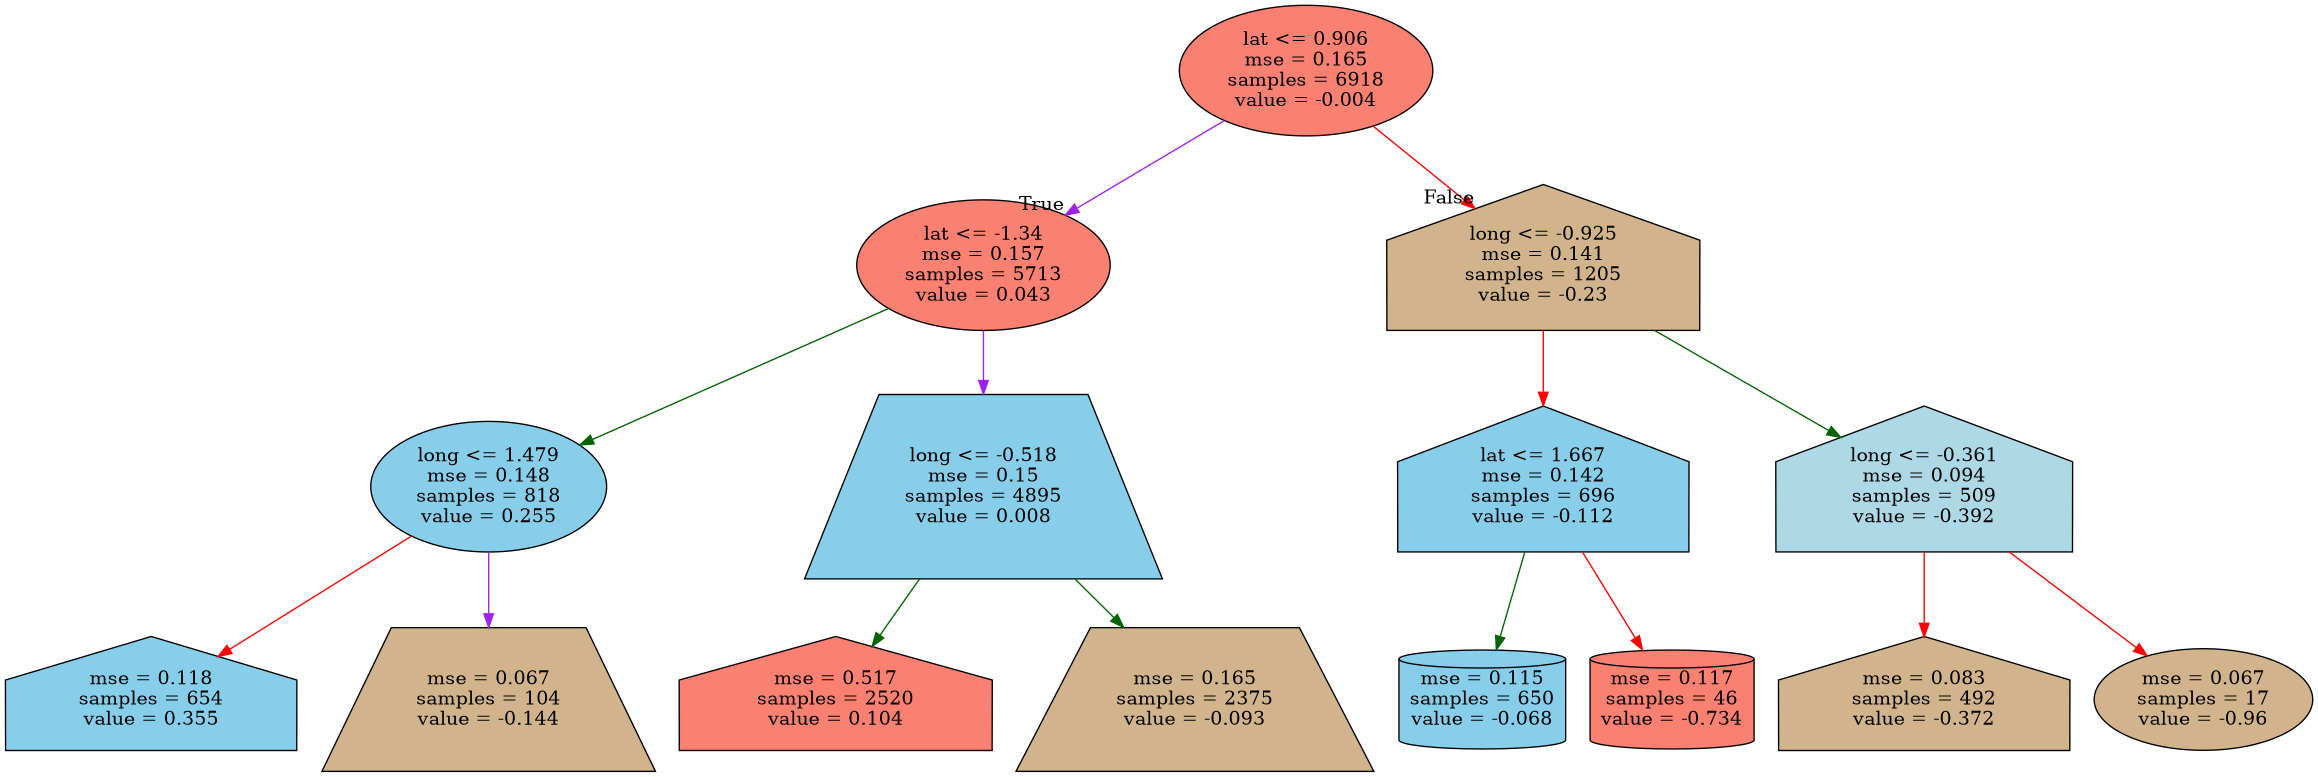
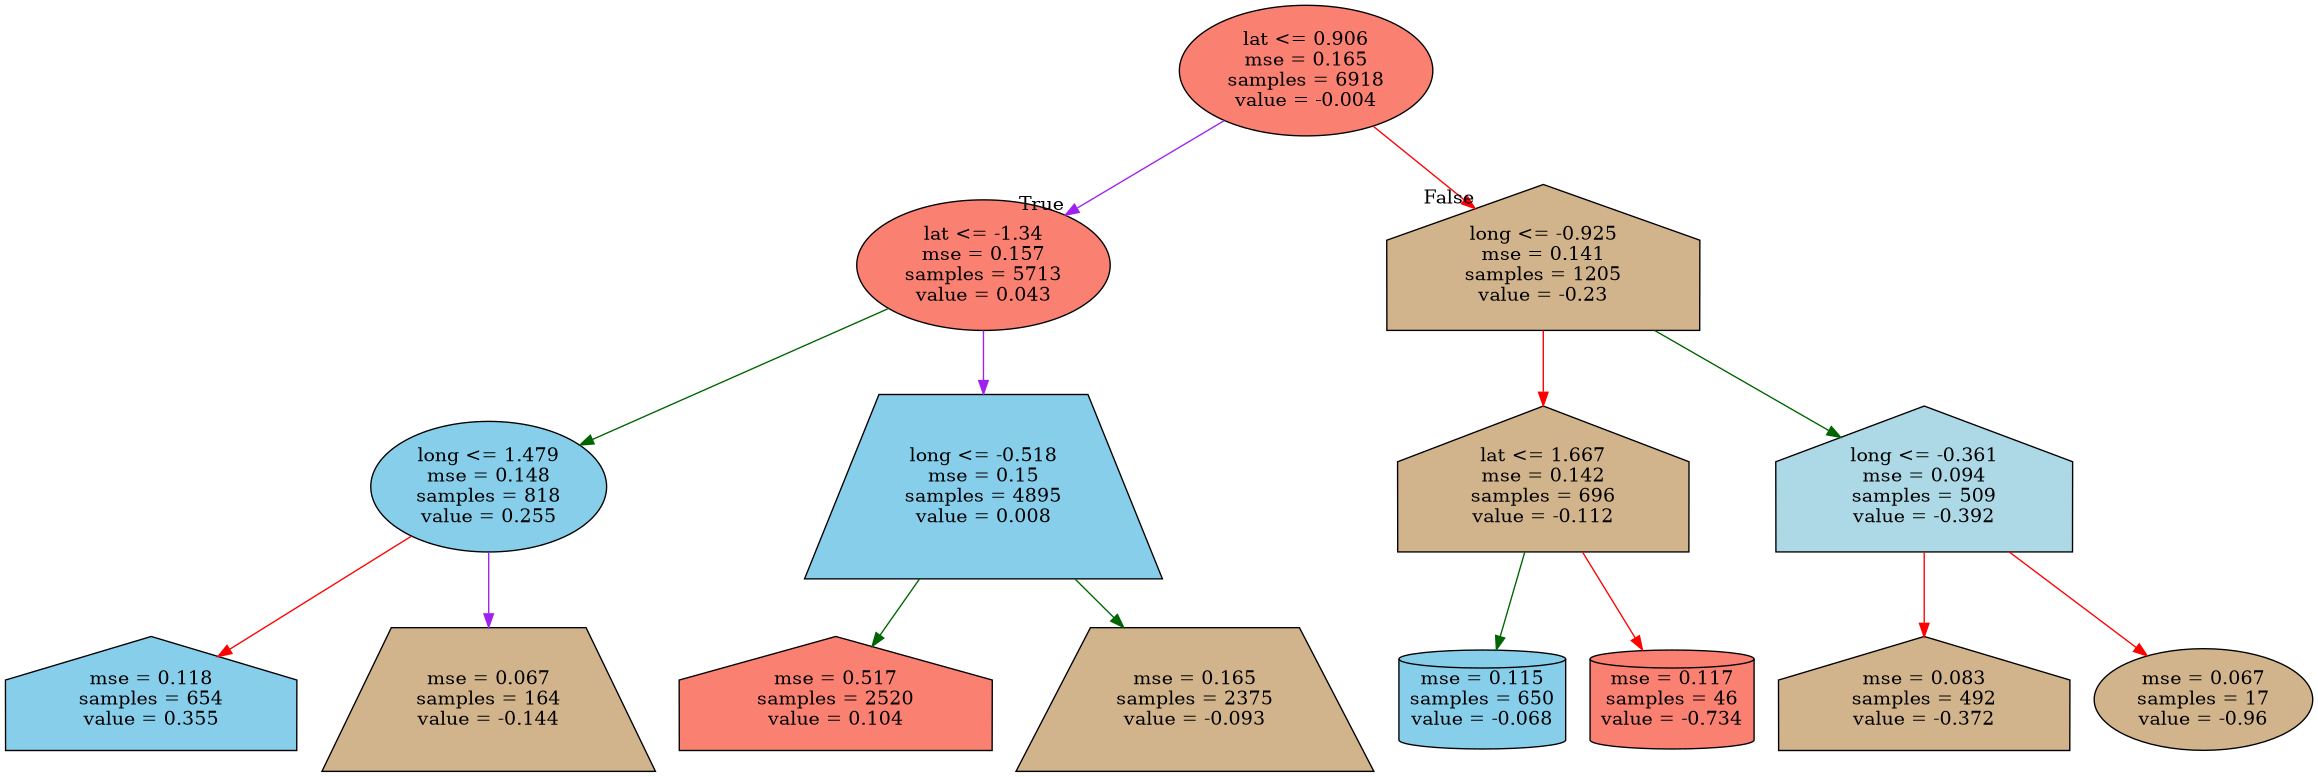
node "lat <= 1.667 mse = 0.142 samples = 696 value = -0.112": fillcolor skyblue -> tan
node "mse = 0.067 samples = 104 value = -0.144": label "mse = 0.067 samples = 104 value = -0.144" -> "mse = 0.067 samples = 164 value = -0.144"
